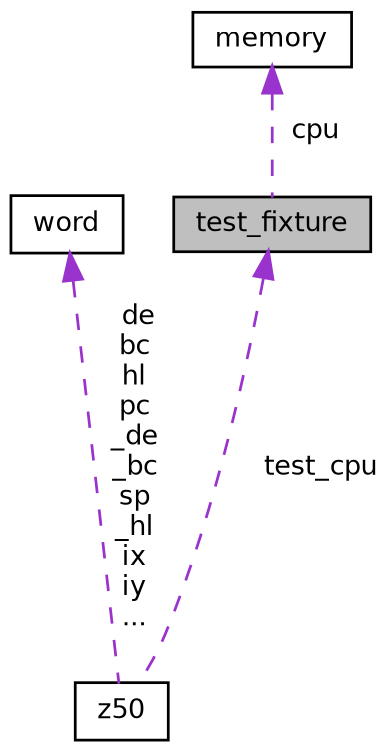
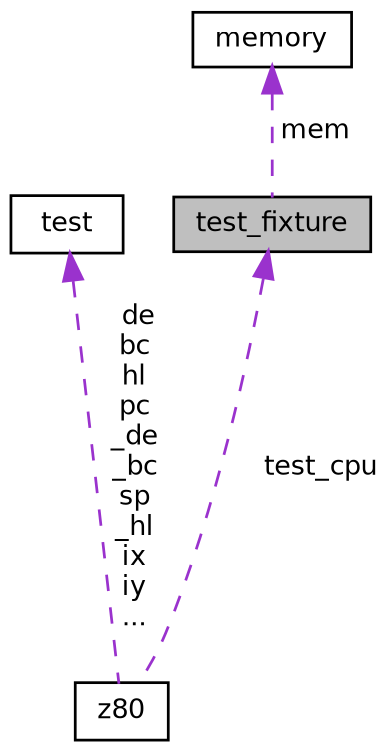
edge "test_fixture" -> "memory": label " cpu" -> " mem"
node "word": label "word" -> "test"
node "z50": label "z50" -> "z80"
